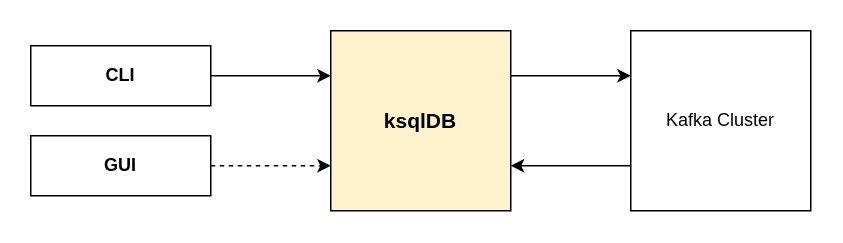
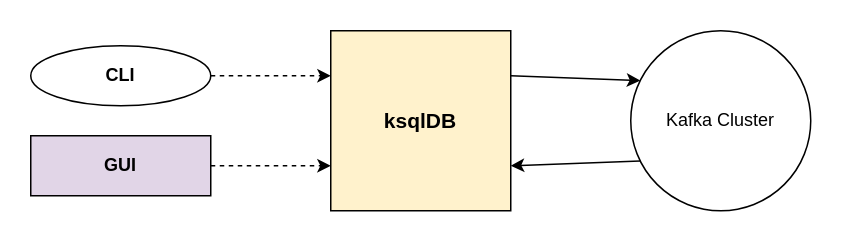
node "CLI": shape rectangle -> ellipse
edge "CLI" -> "ksqlDB": style solid -> dashed
node "Kafka Cluster": shape rectangle -> ellipse
node "GUI": fillcolor #ffffff -> #e1d5e7
